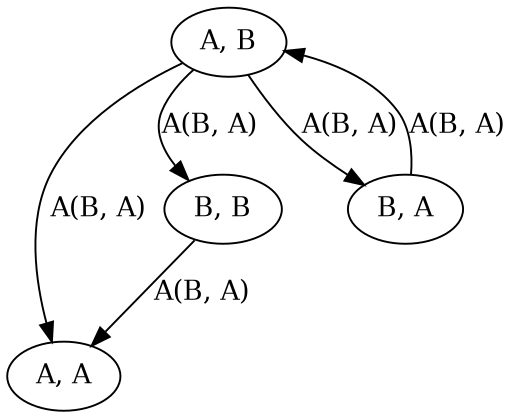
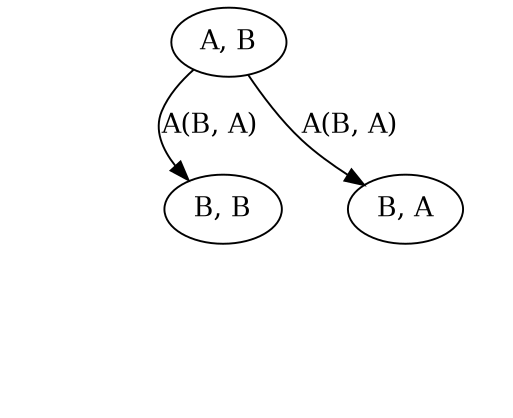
edge "B, A" -> "A, B": removed, label "A(B, A)"
node "A, A": removed
